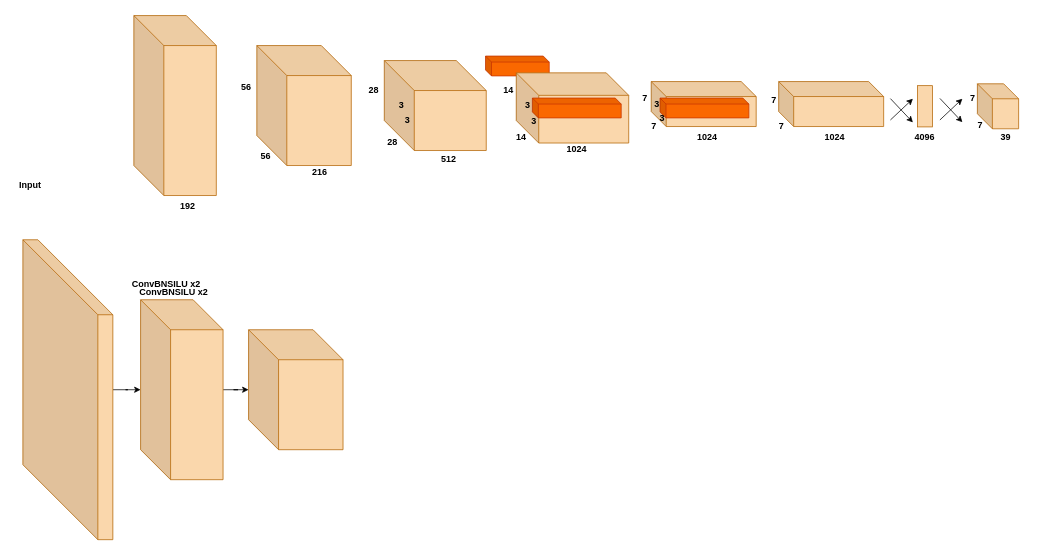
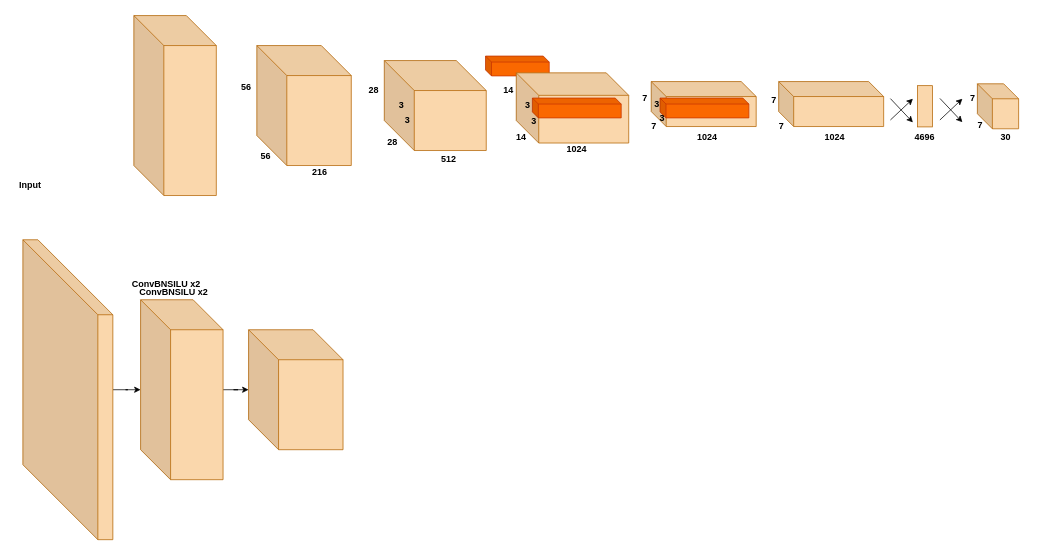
node "4096": label "4096" -> "4696"
node "39": label "39" -> "30"
node "192": removed
